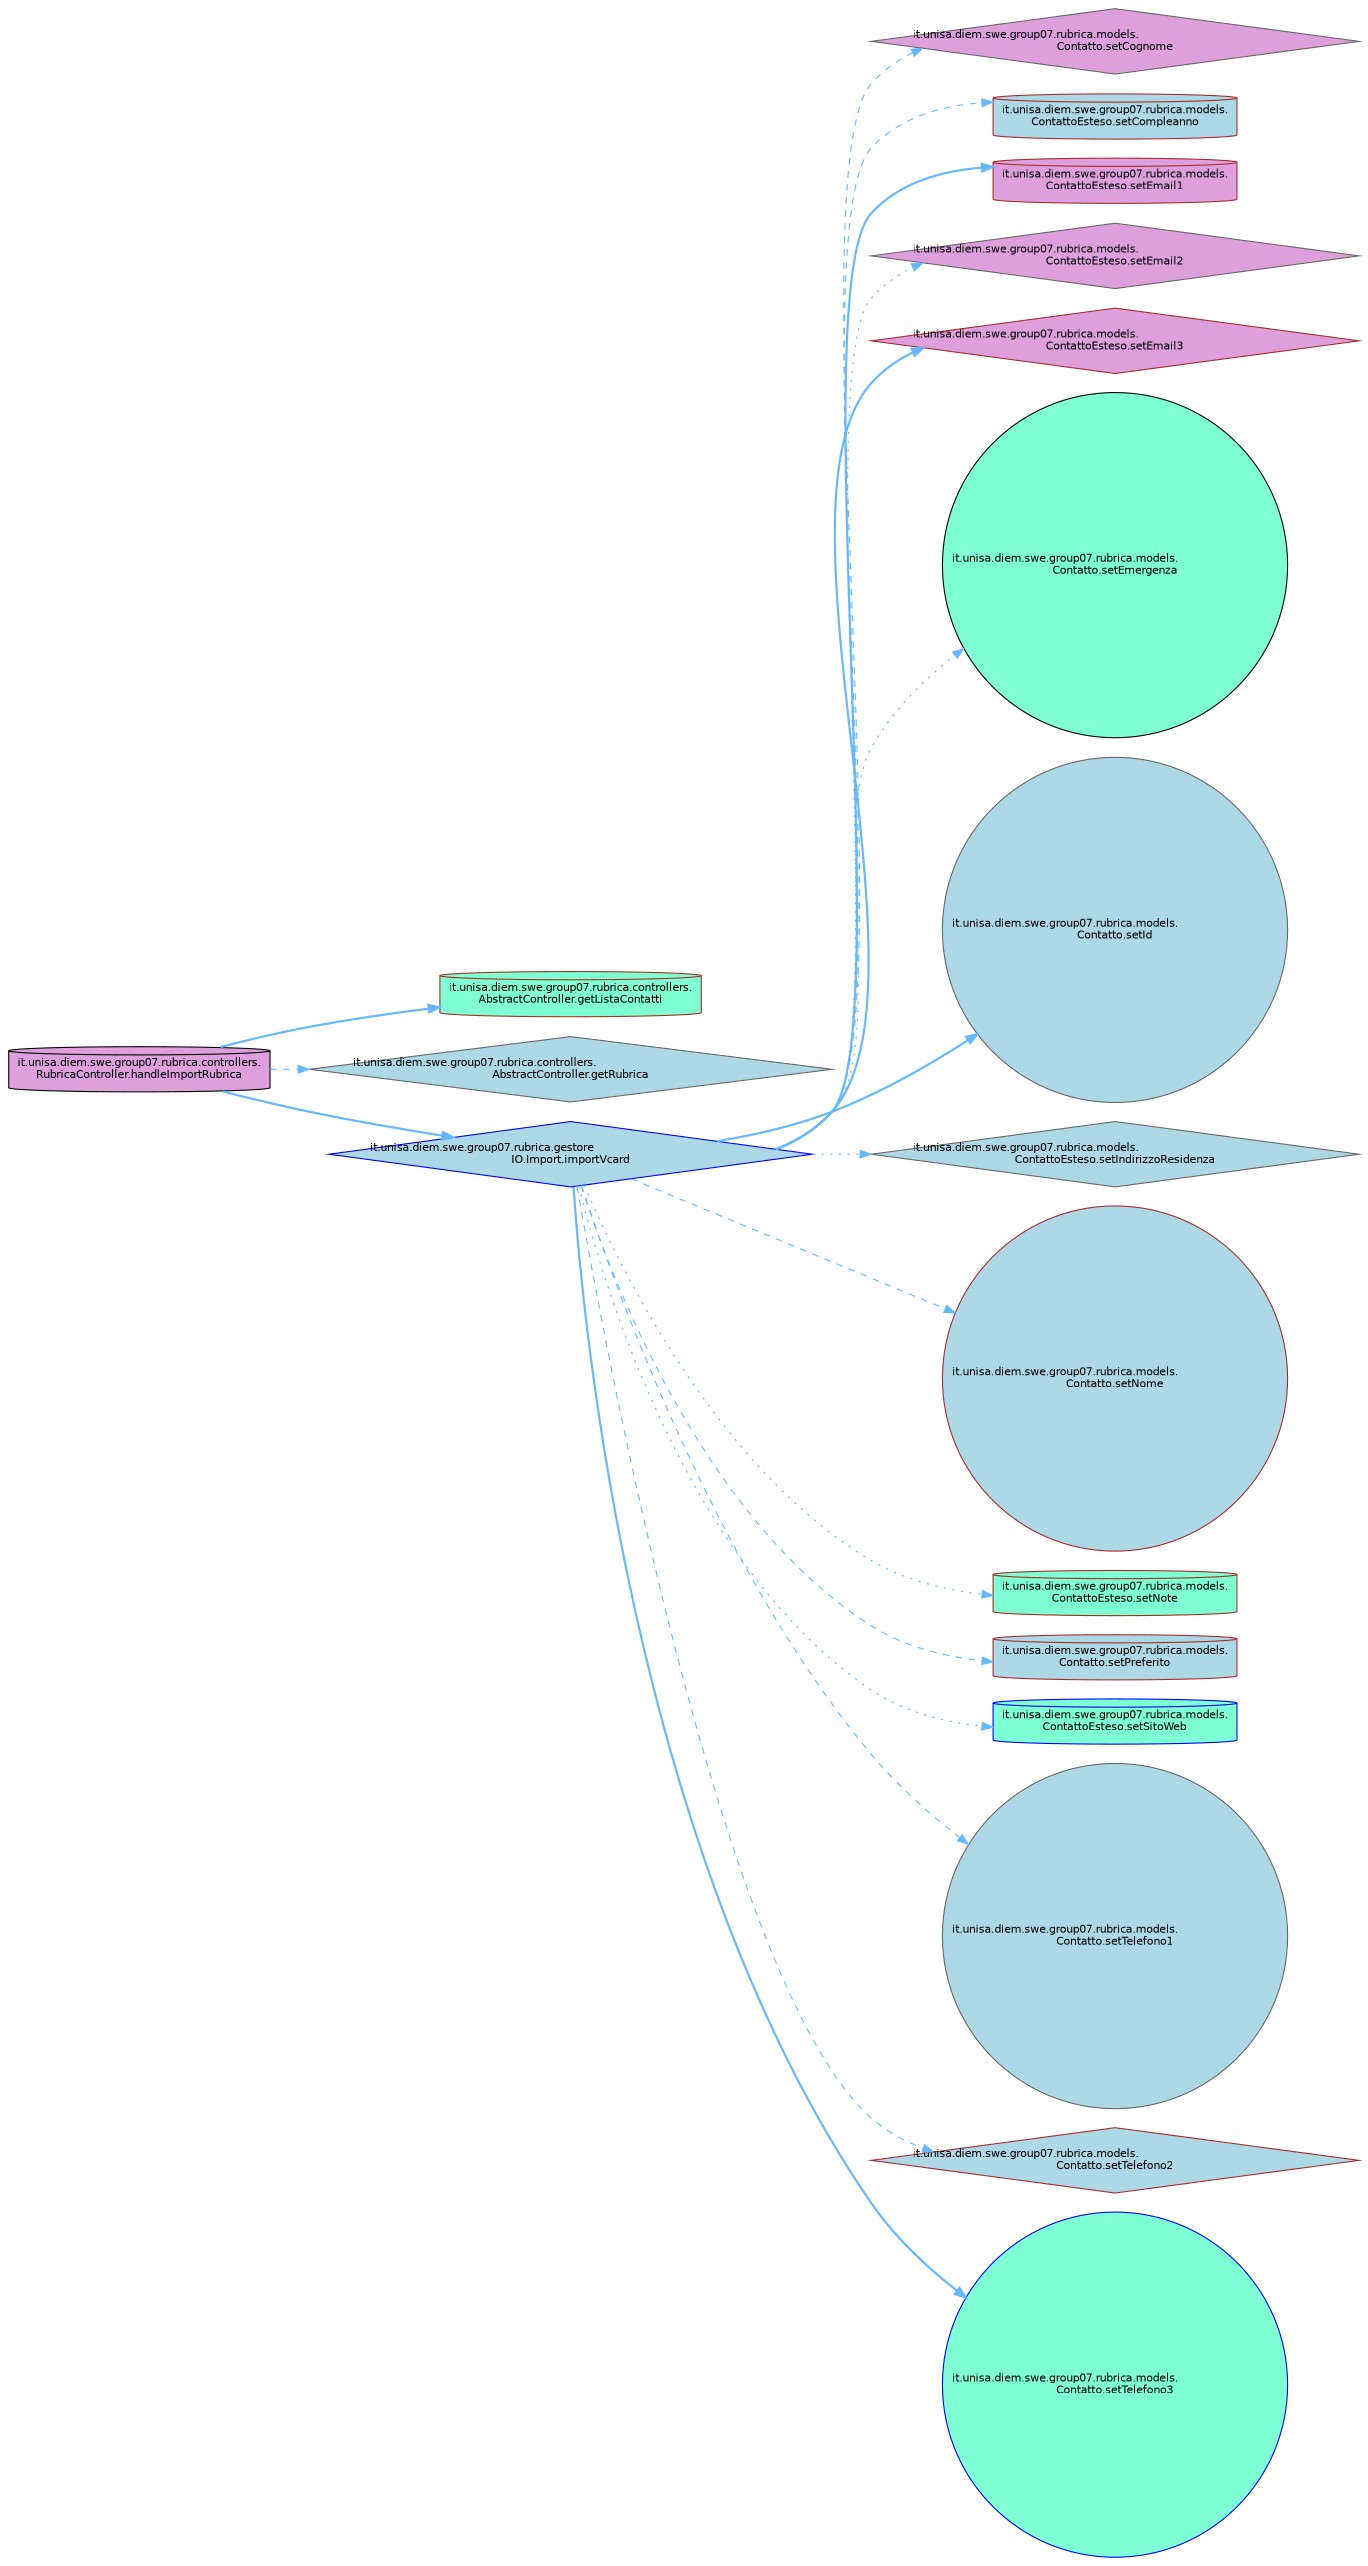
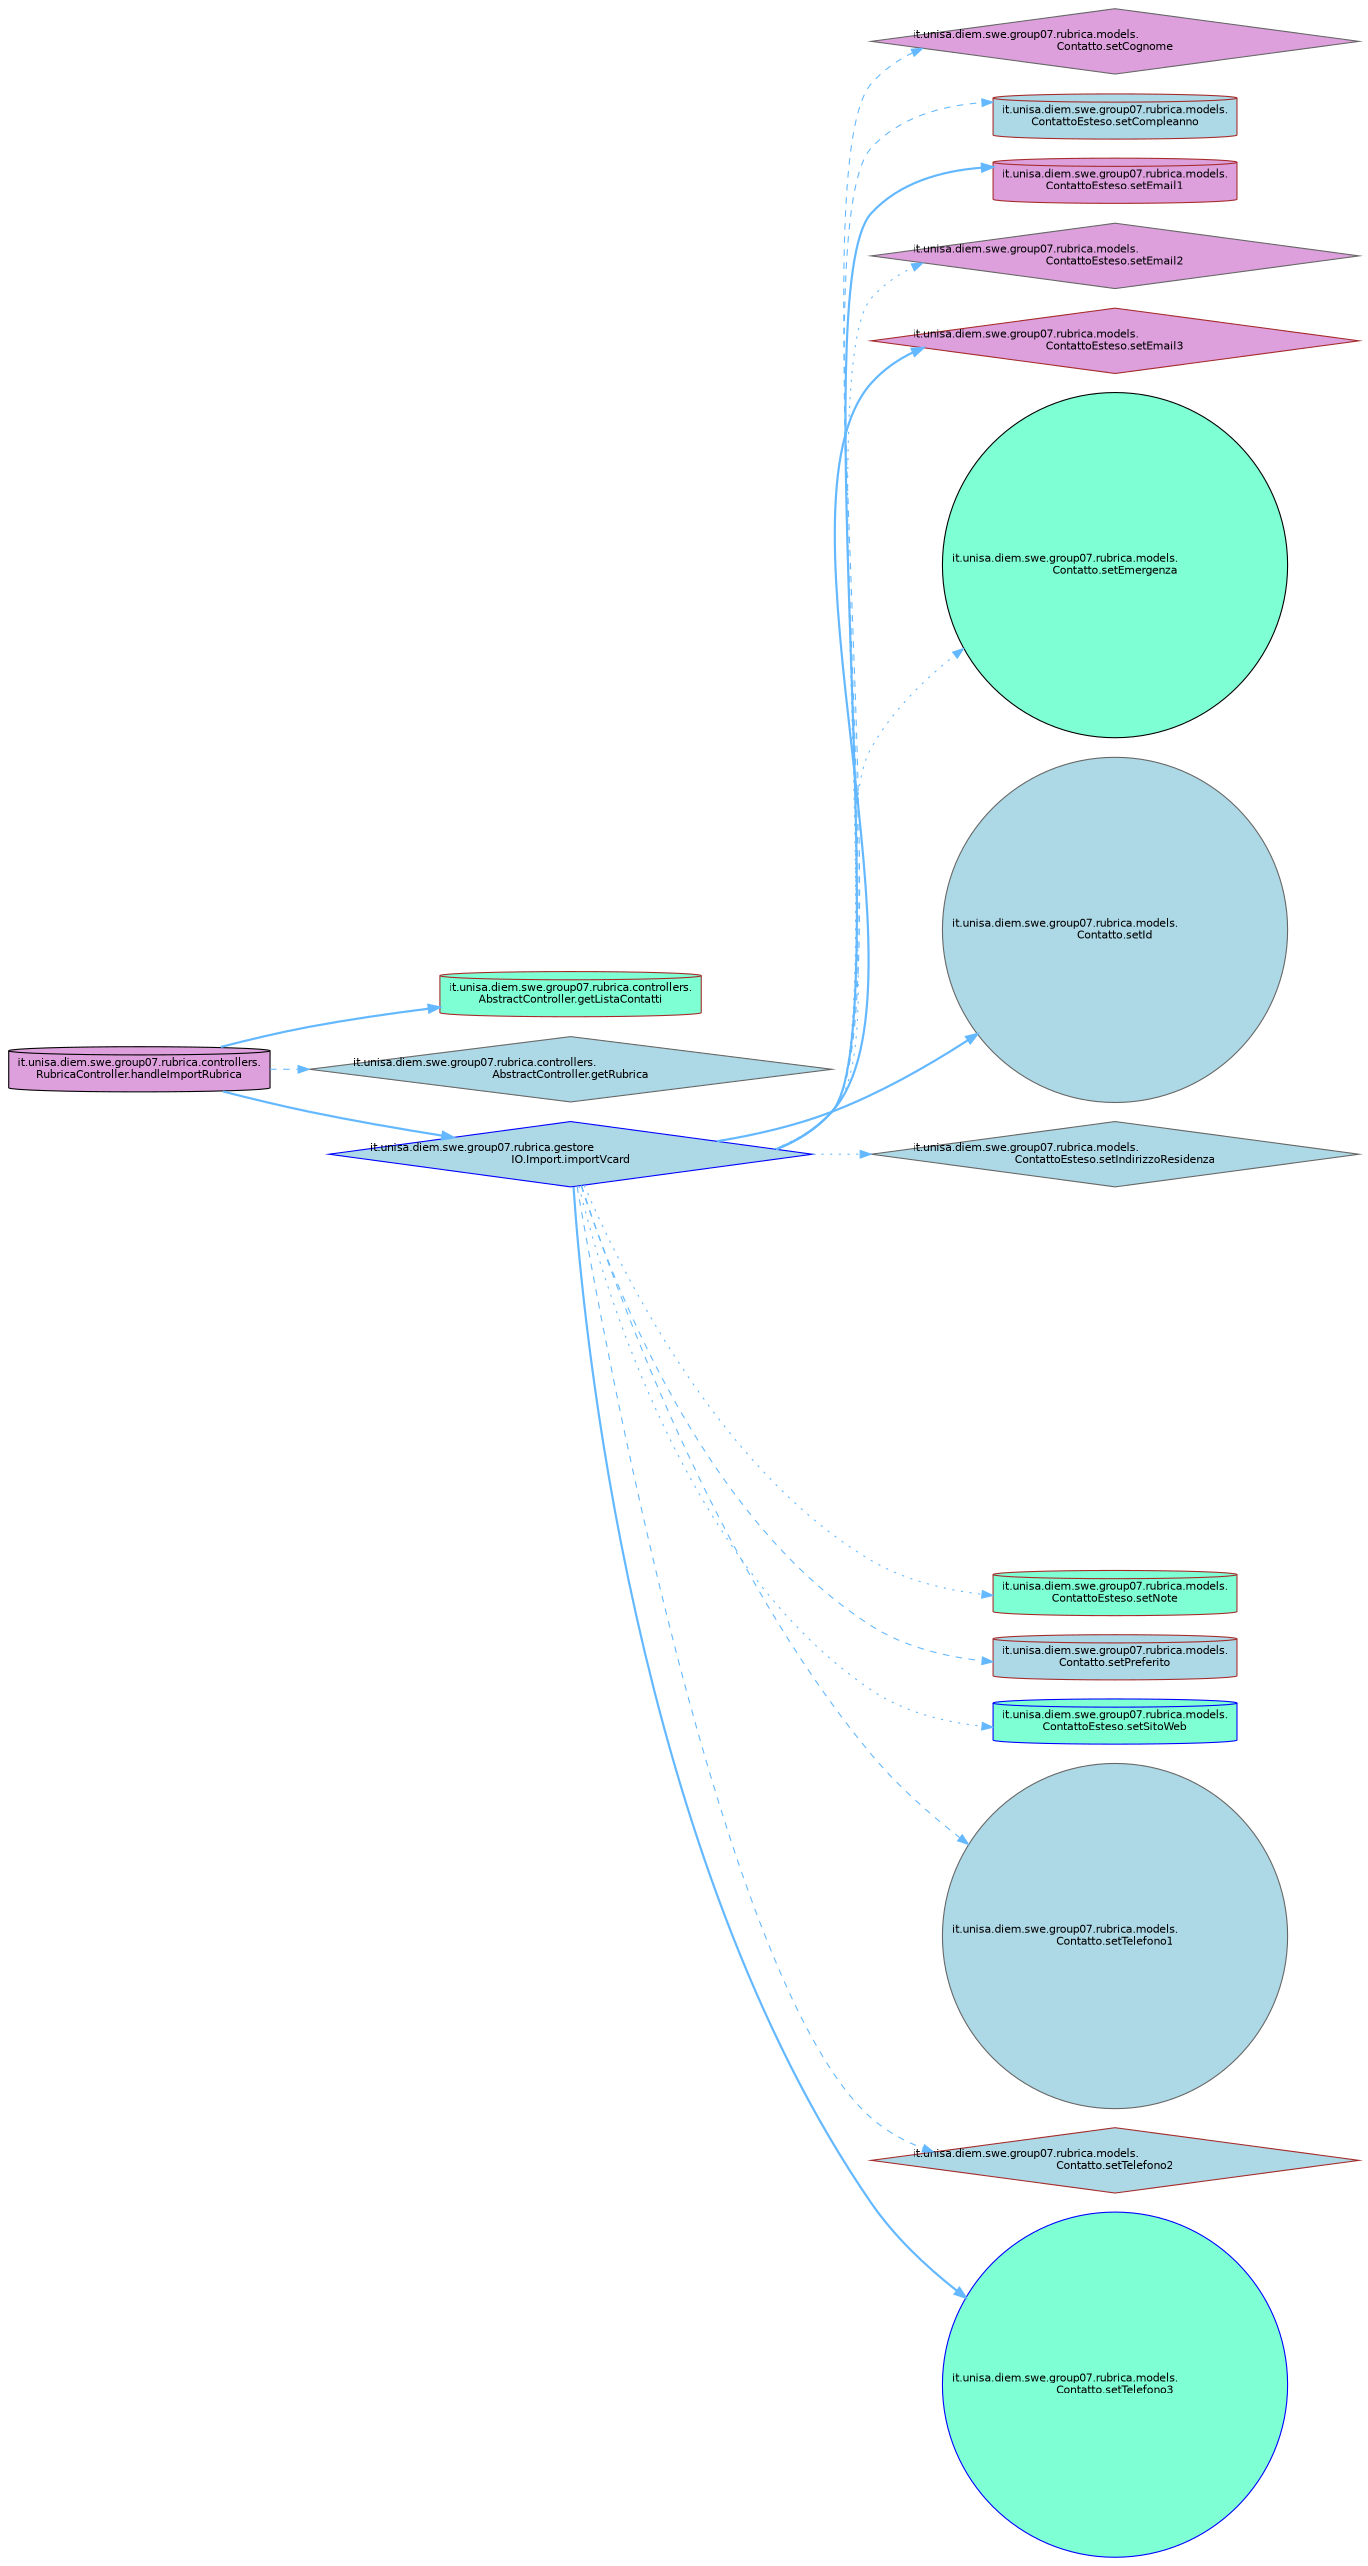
node "it.unisa.diem.swe.group07.rubrica.models. Contatto.setNome": removed
